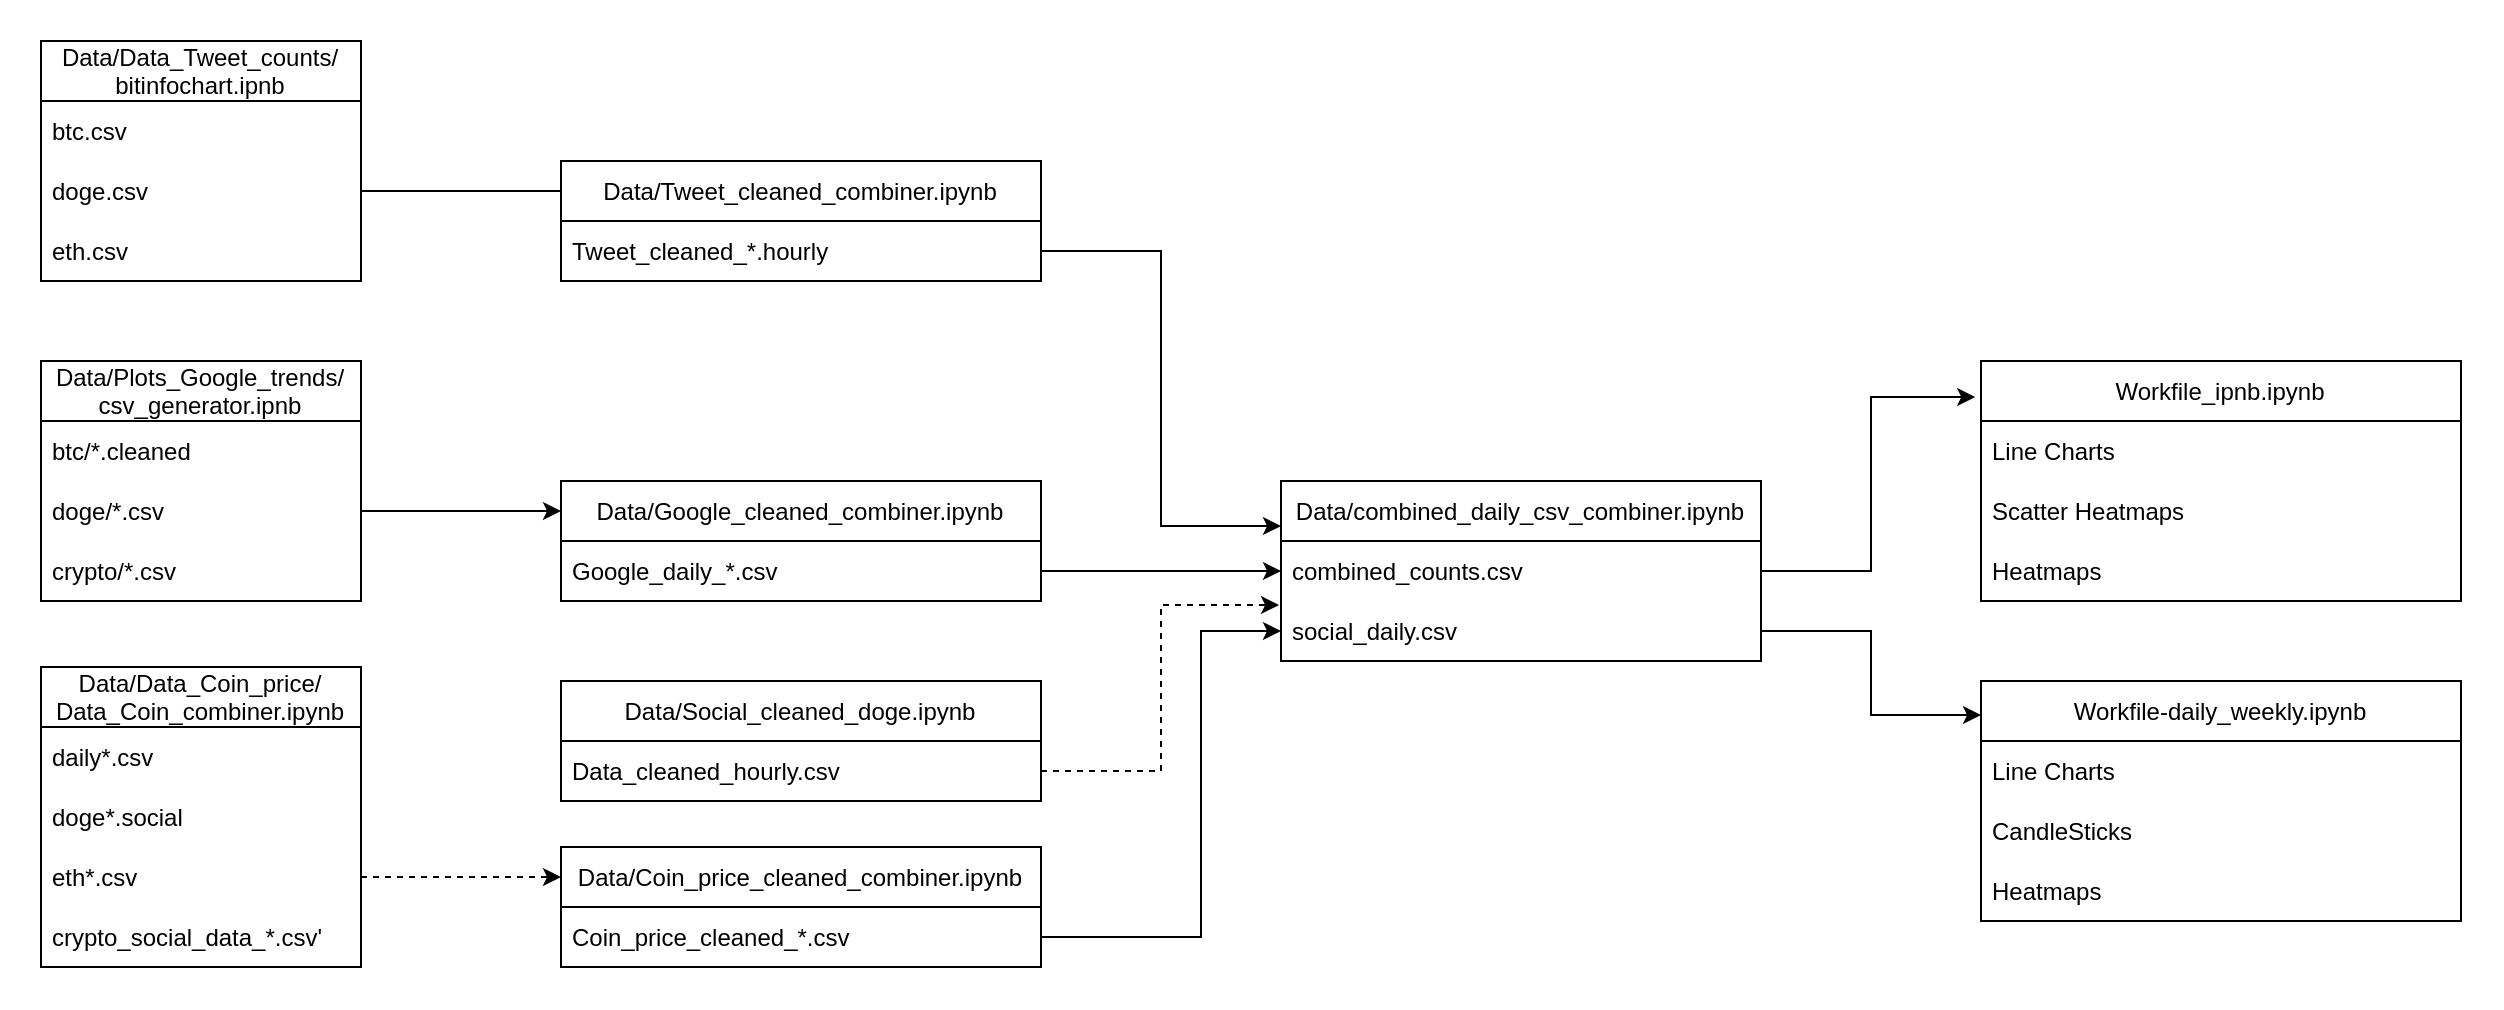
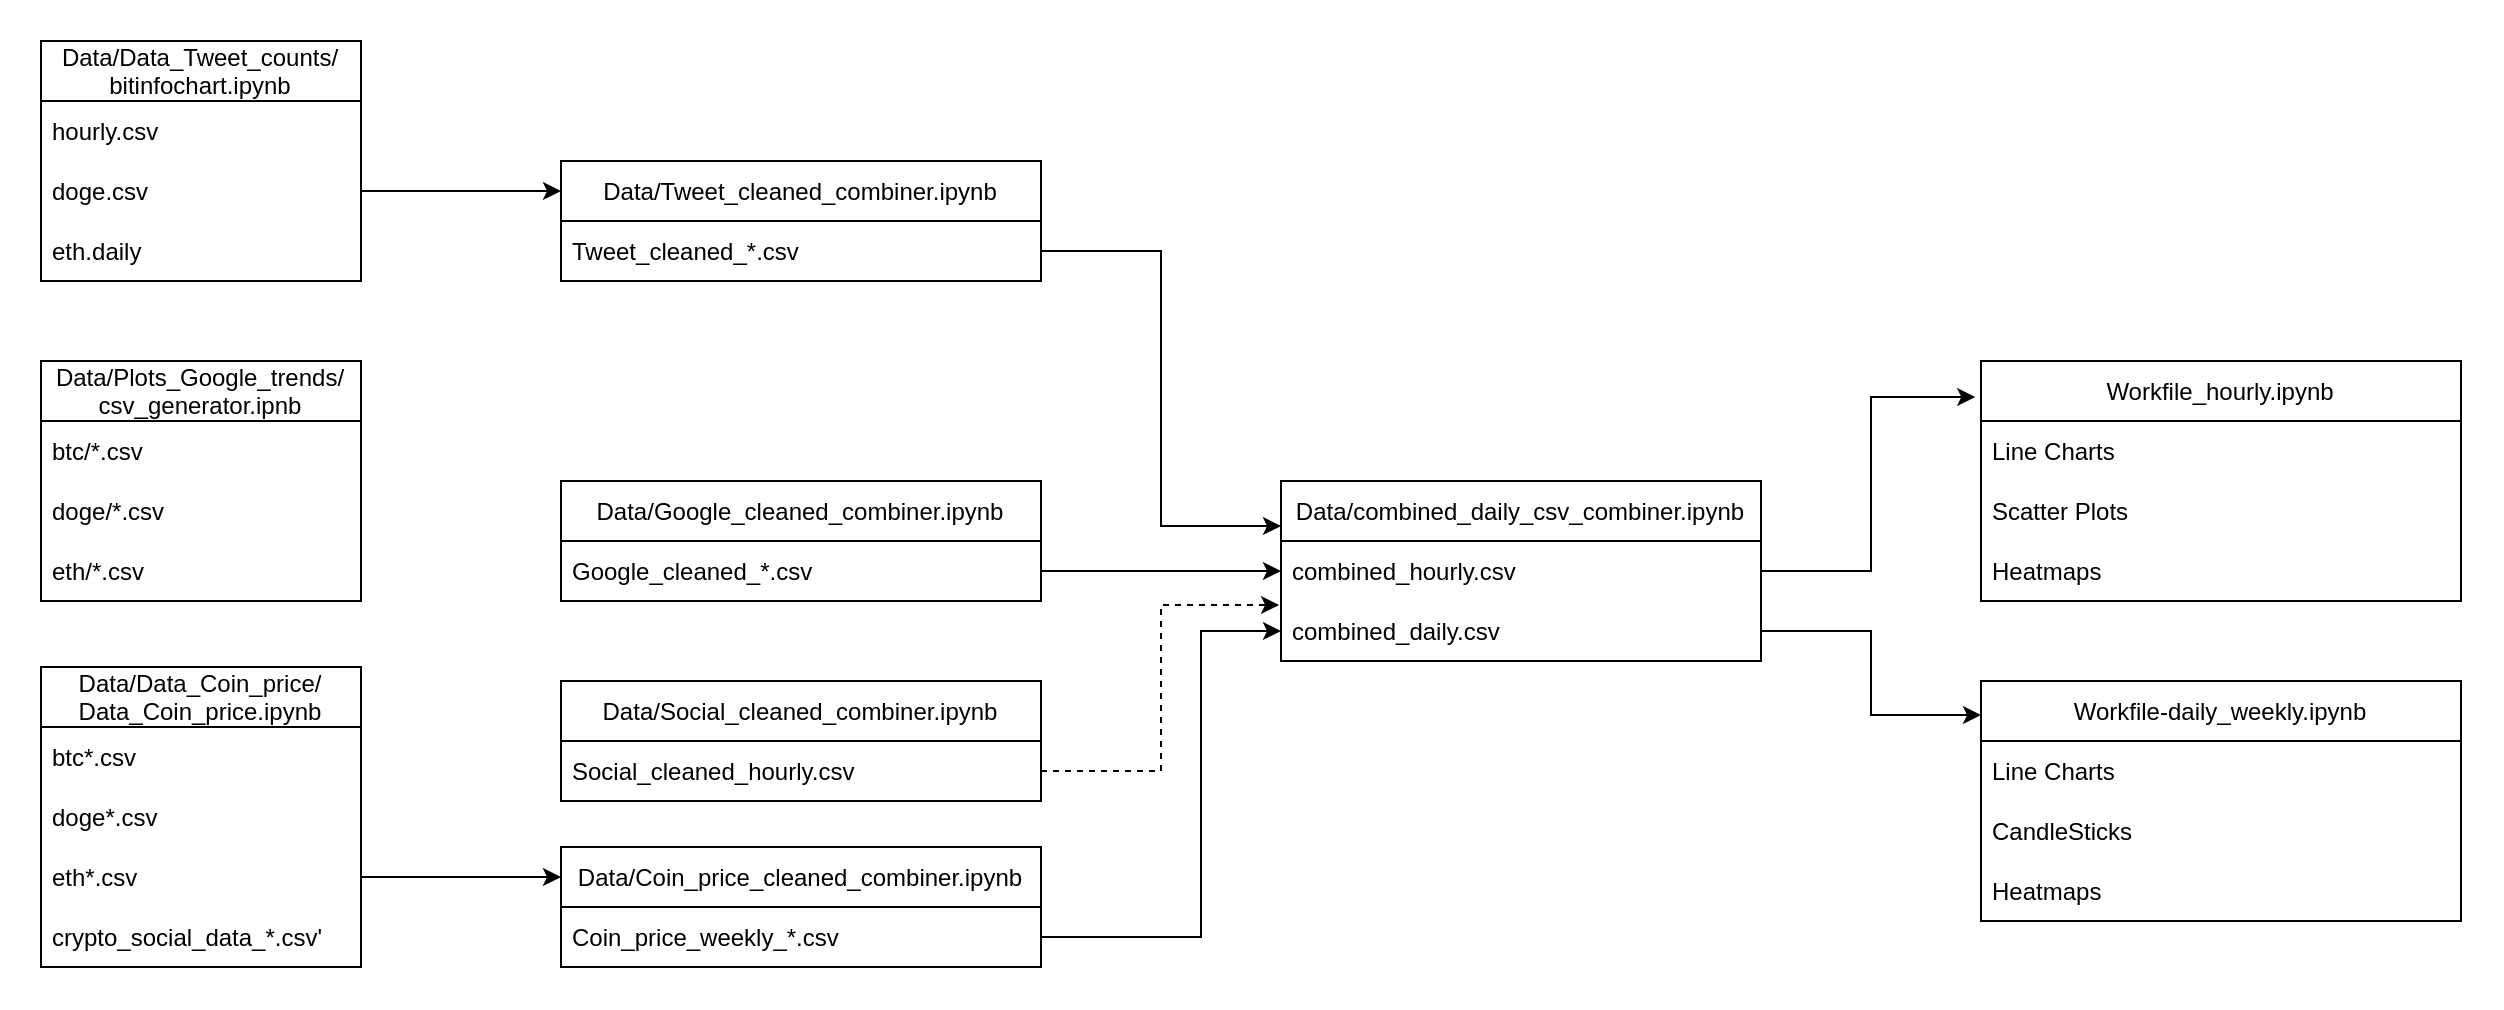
node "Data/Data_Tweet_counts/ bitinfochart.ipnb": label "Data/Data_Tweet_counts/ bitinfochart.ipnb" -> "Data/Data_Tweet_counts/ bitinfochart.ipynb"
node "btc.csv": label "btc.csv" -> "hourly.csv"
edge "doge.csv" -- "Data/Tweet_cleaned_combiner.ipynb": arrowhead none -> classic
node "eth.csv": label "eth.csv" -> "eth.daily"
node "Tweet_cleaned_*.hourly": label "Tweet_cleaned_*.hourly" -> "Tweet_cleaned_*.csv"
node "Workfile_ipnb.ipynb": label "Workfile_ipnb.ipynb" -> "Workfile_hourly.ipynb"
node "btc/*.cleaned": label "btc/*.cleaned" -> "btc/*.csv"
edge "doge/*.csv" -> "Data/Google_cleaned_combiner.ipynb": removed
node "Scatter Heatmaps": label "Scatter Heatmaps" -> "Scatter Plots"
node "crypto/*.csv": label "crypto/*.csv" -> "eth/*.csv"
node "Google_daily_*.csv": label "Google_daily_*.csv" -> "Google_cleaned_*.csv"
node "combined_counts.csv": label "combined_counts.csv" -> "combined_hourly.csv"
node "social_daily.csv": label "social_daily.csv" -> "combined_daily.csv"
node "Data/Data_Coin_price/ Data_Coin_combiner.ipynb": label "Data/Data_Coin_price/ Data_Coin_combiner.ipynb" -> "Data/Data_Coin_price/ Data_Coin_price.ipynb"
node "Data/Social_cleaned_doge.ipynb": label "Data/Social_cleaned_doge.ipynb" -> "Data/Social_cleaned_combiner.ipynb"
node "daily*.csv": label "daily*.csv" -> "btc*.csv"
node "Data_cleaned_hourly.csv": label "Data_cleaned_hourly.csv" -> "Social_cleaned_hourly.csv"
node "doge*.social": label "doge*.social" -> "doge*.csv"
edge "eth*.csv" -> "Data/Coin_price_cleaned_combiner.ipynb": style dashed -> solid
node "Coin_price_cleaned_*.csv": label "Coin_price_cleaned_*.csv" -> "Coin_price_weekly_*.csv"
